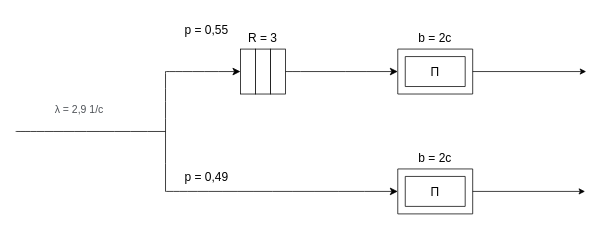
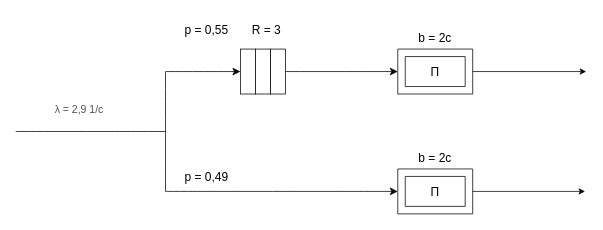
node "R = 3": moved (263, 38) -> (267, 30)
